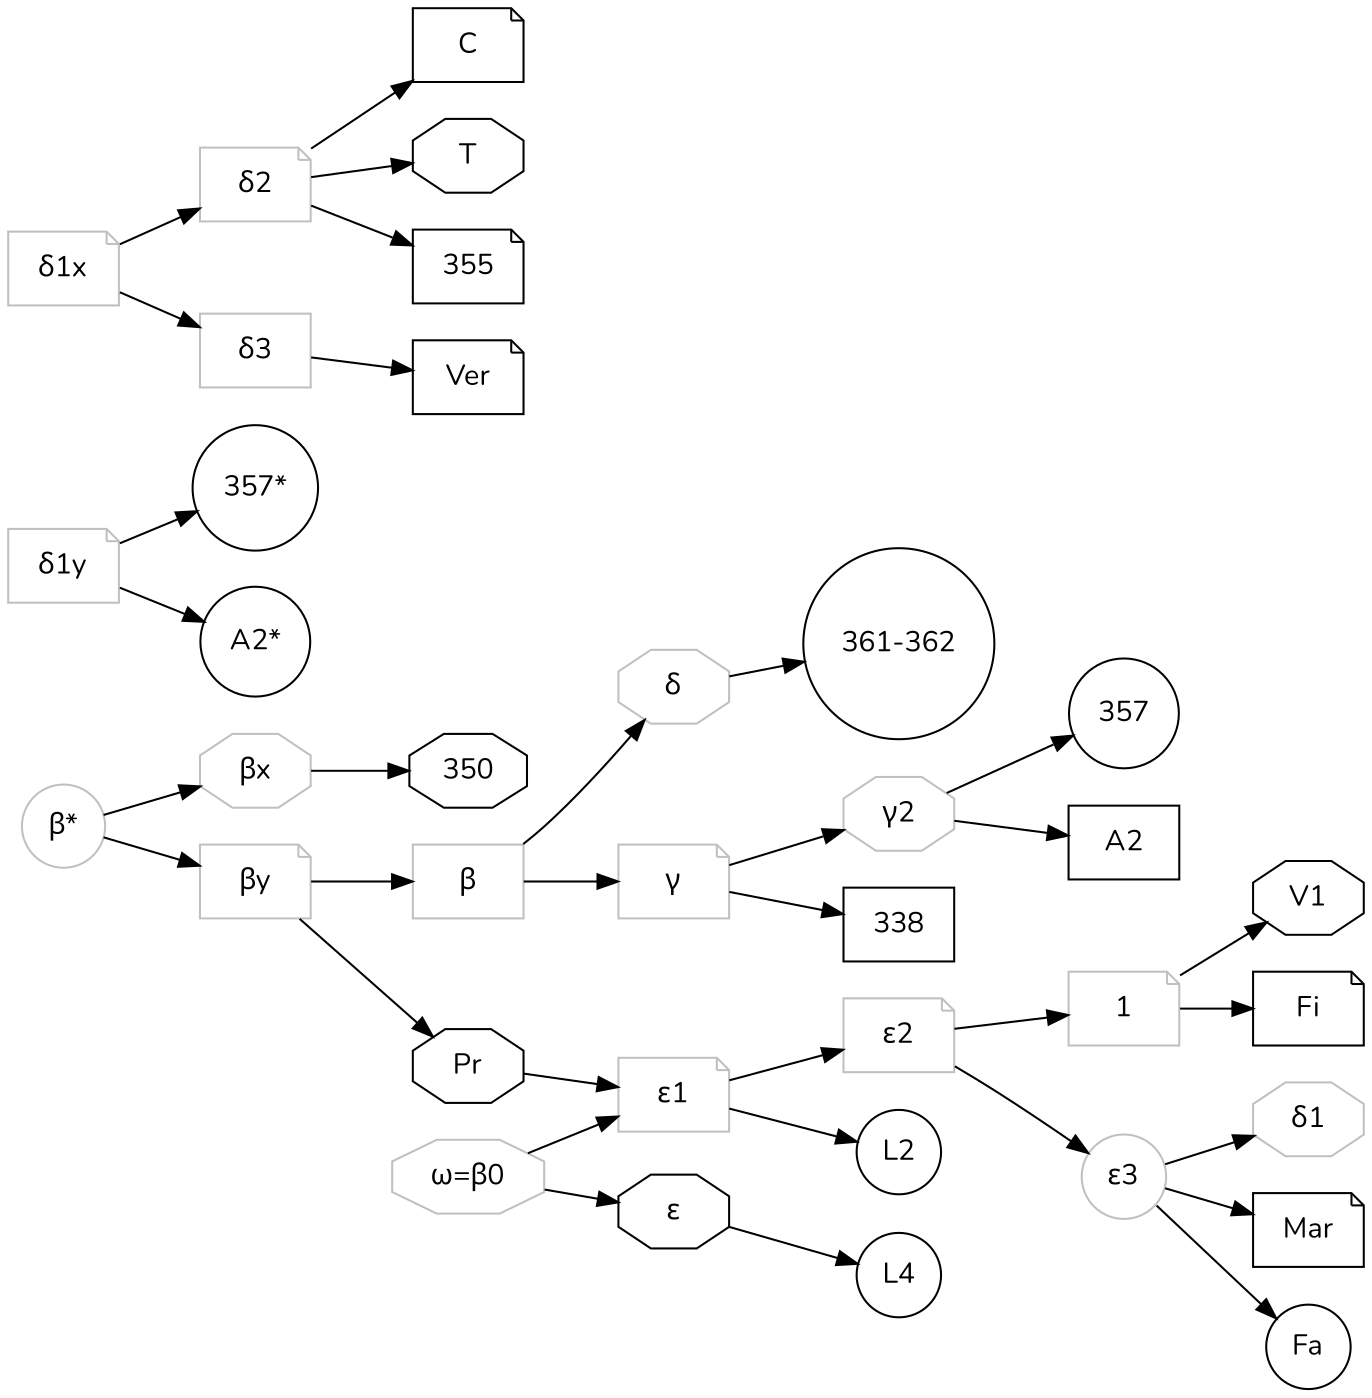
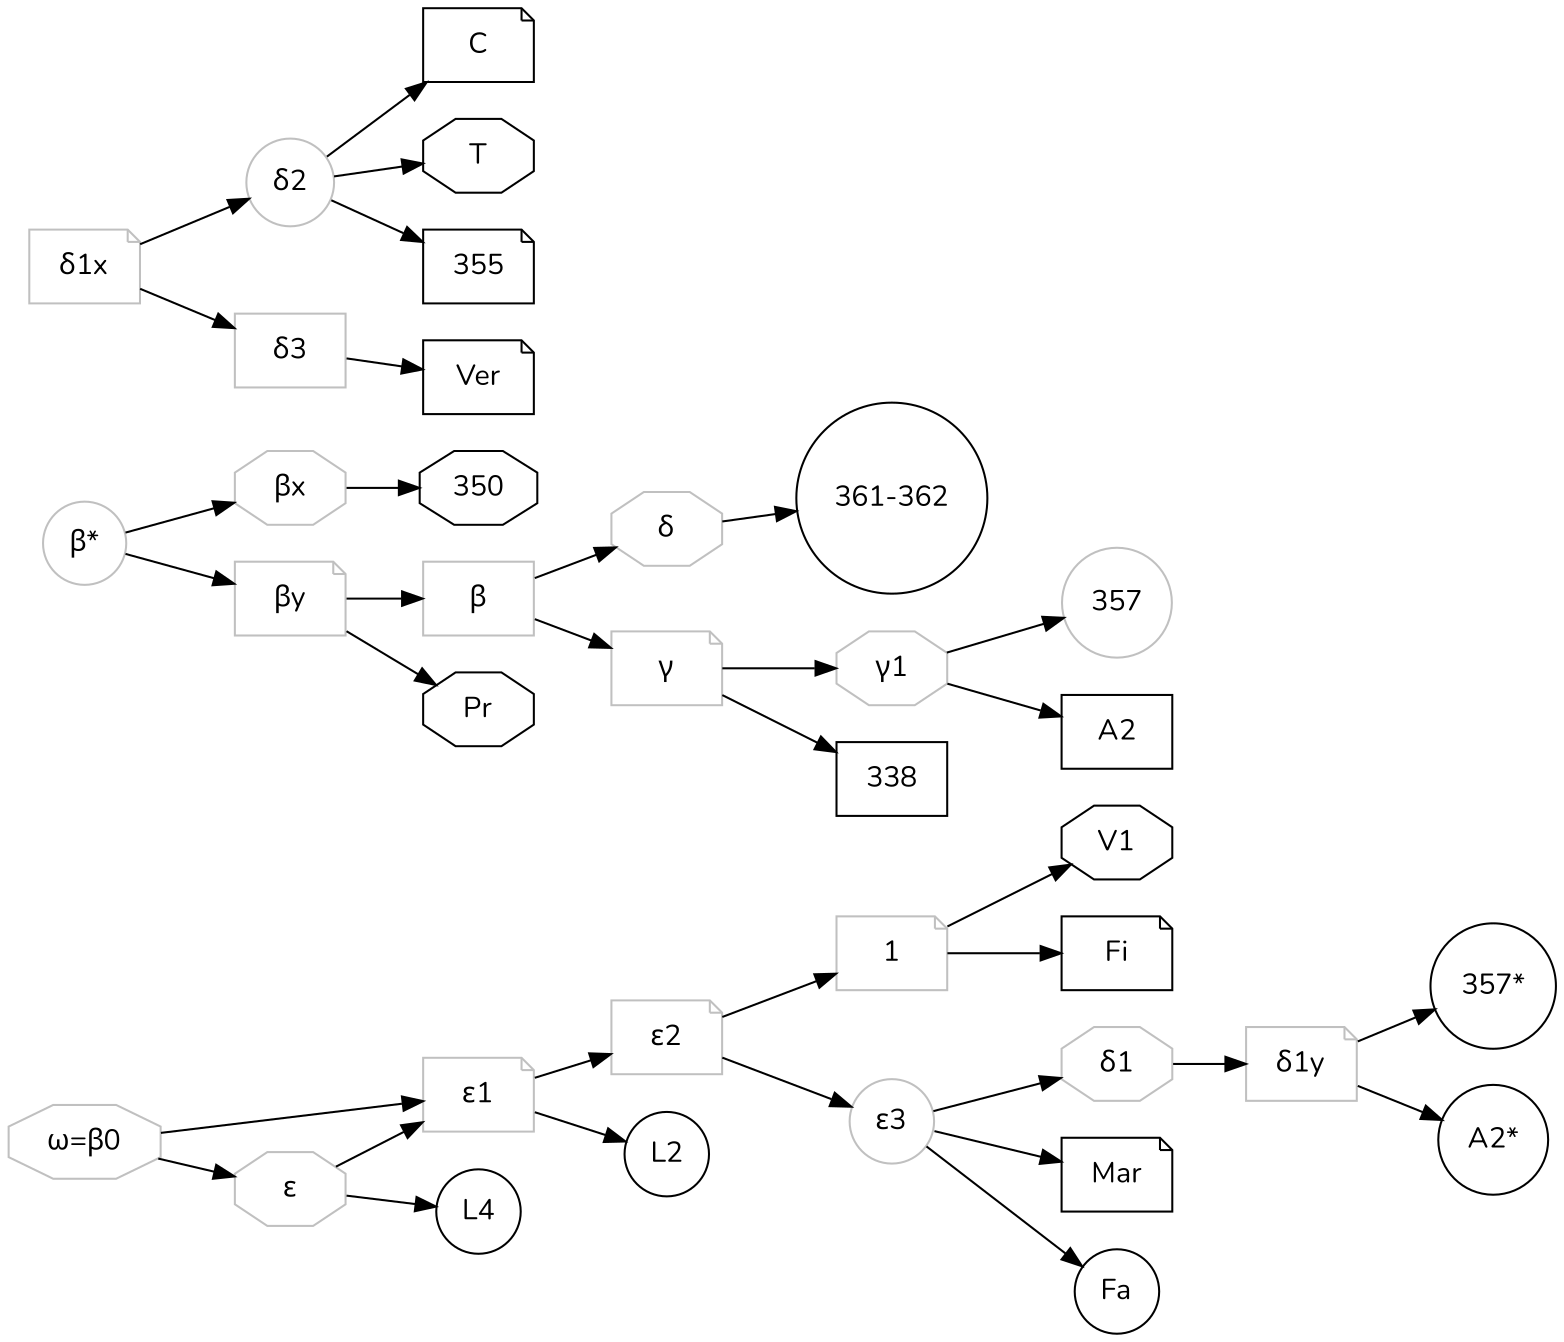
node "δ2": shape note -> circle
node "357": color black -> grey
node "γ2": label "γ2" -> "γ1"
edge "δ1" -> "δ1y": added
edge "Pr" -> "ε1": now "ε" -> "ε1"
node "ε": color black -> grey
